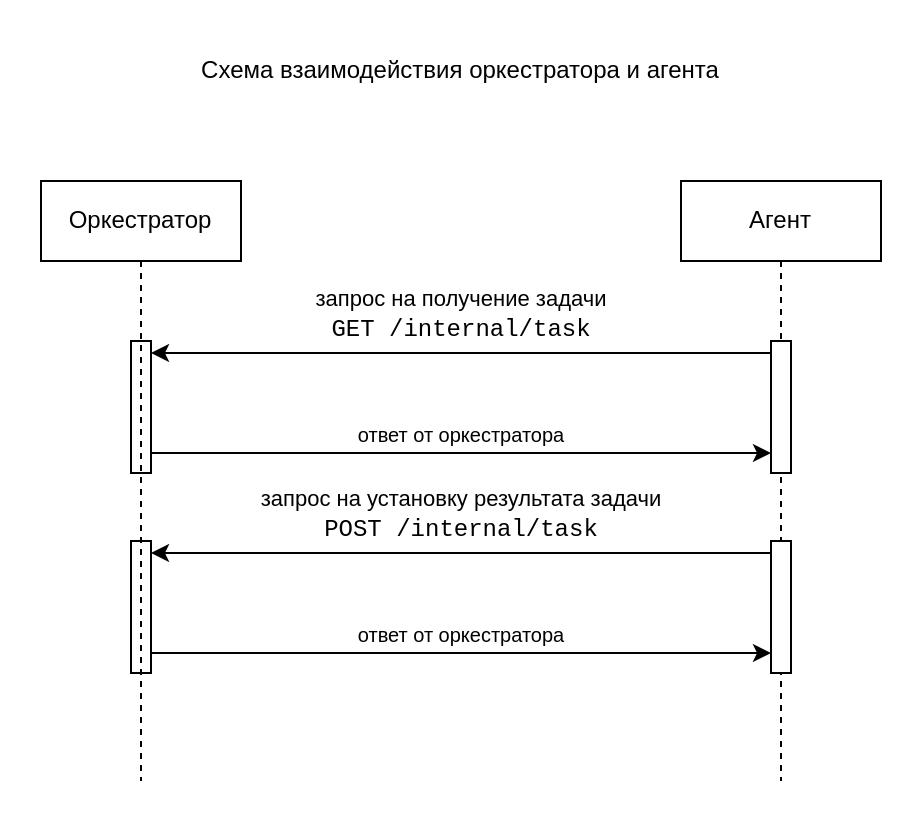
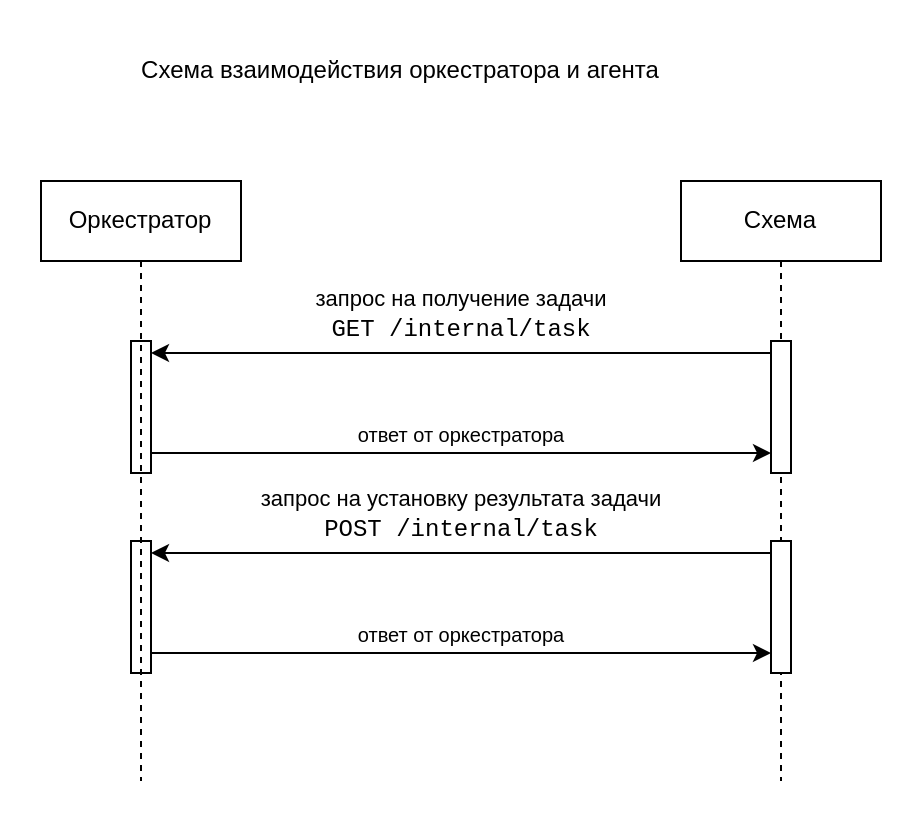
node "Схема взаимодействия оркестратора и агента": moved (461, 71) -> (401, 71)
node "Агент": label "Агент" -> "Схема"
